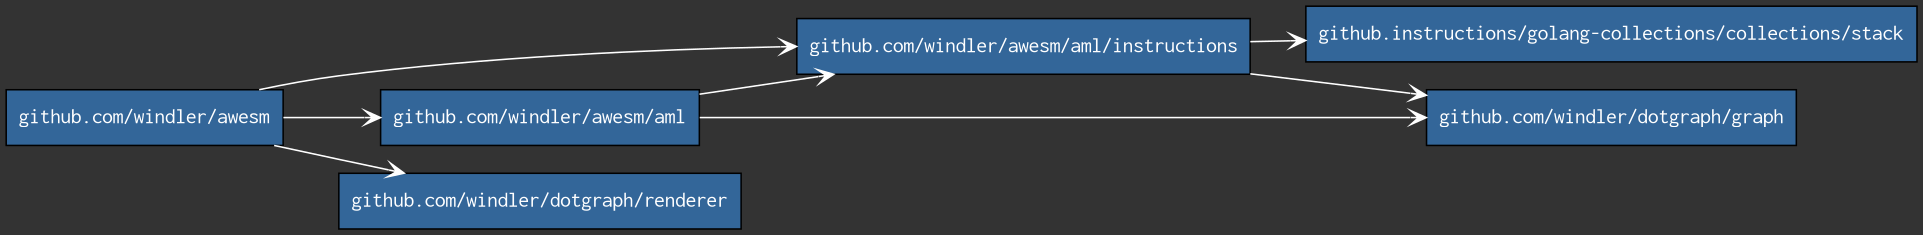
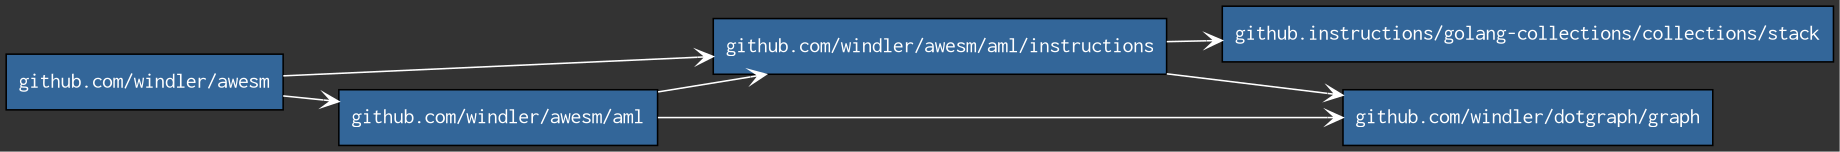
node "github.com/windler/dotgraph/renderer": removed
